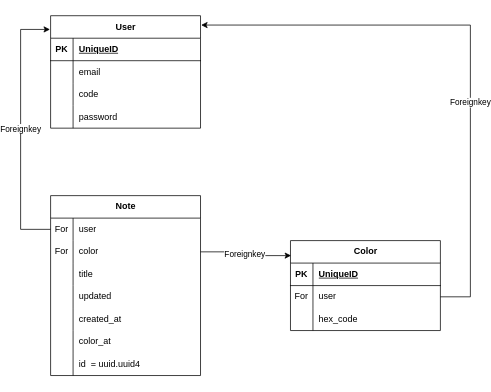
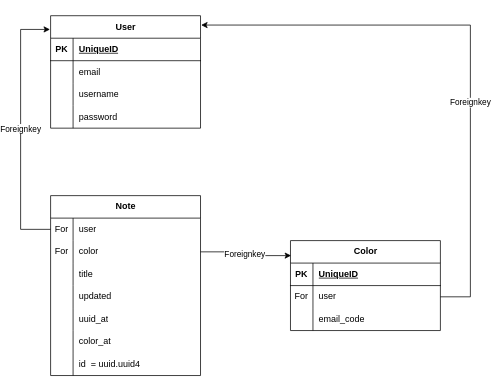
node "code": label "code" -> "username"
node "created_at": label "created_at" -> "uuid_at"
node "hex_code": label "hex_code" -> "email_code"
